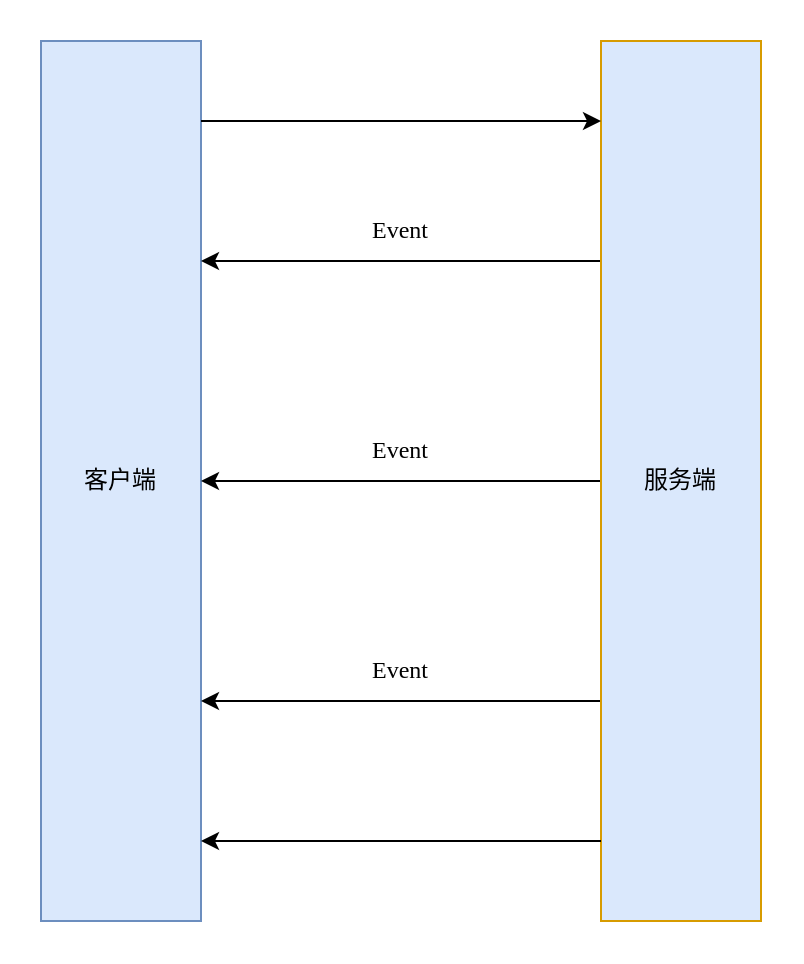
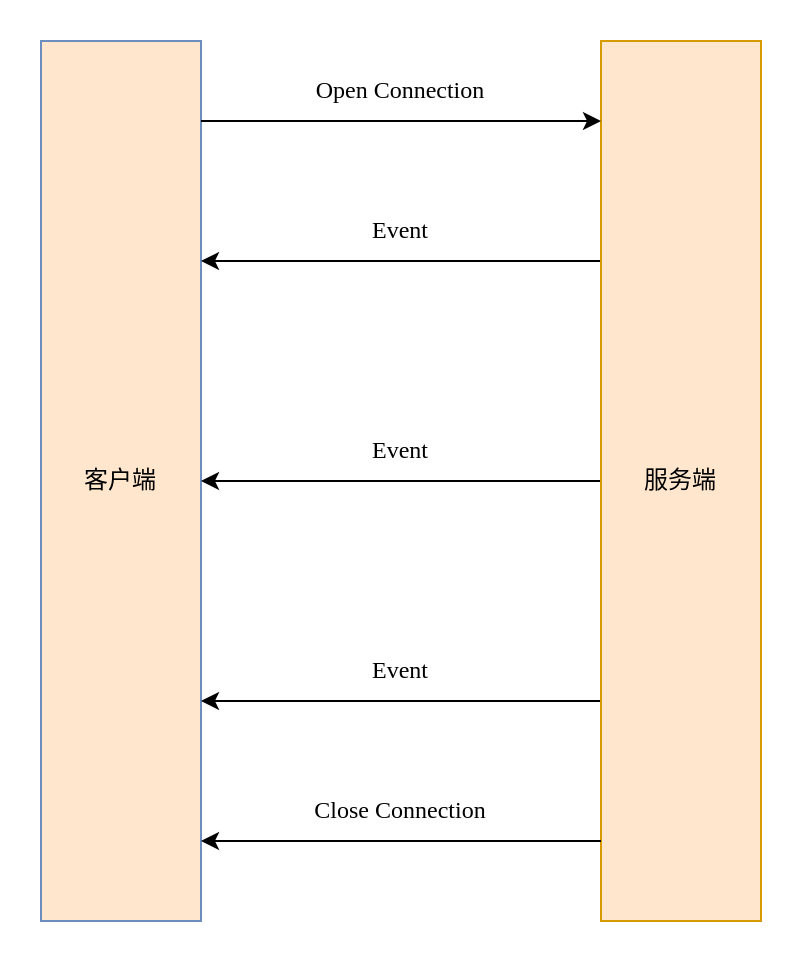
node "Open Connection": added
node "客户端": fillcolor #dae8fc -> #ffe6cc
node "服务端": fillcolor #dae8fc -> #ffe6cc
node "Close Connection": added
